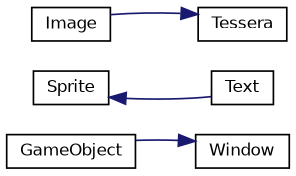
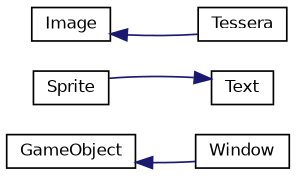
edge "Image" -> "Tessera": reversed
edge "Text" -> "Sprite": reversed
edge "GameObject" -> "Window": reversed
